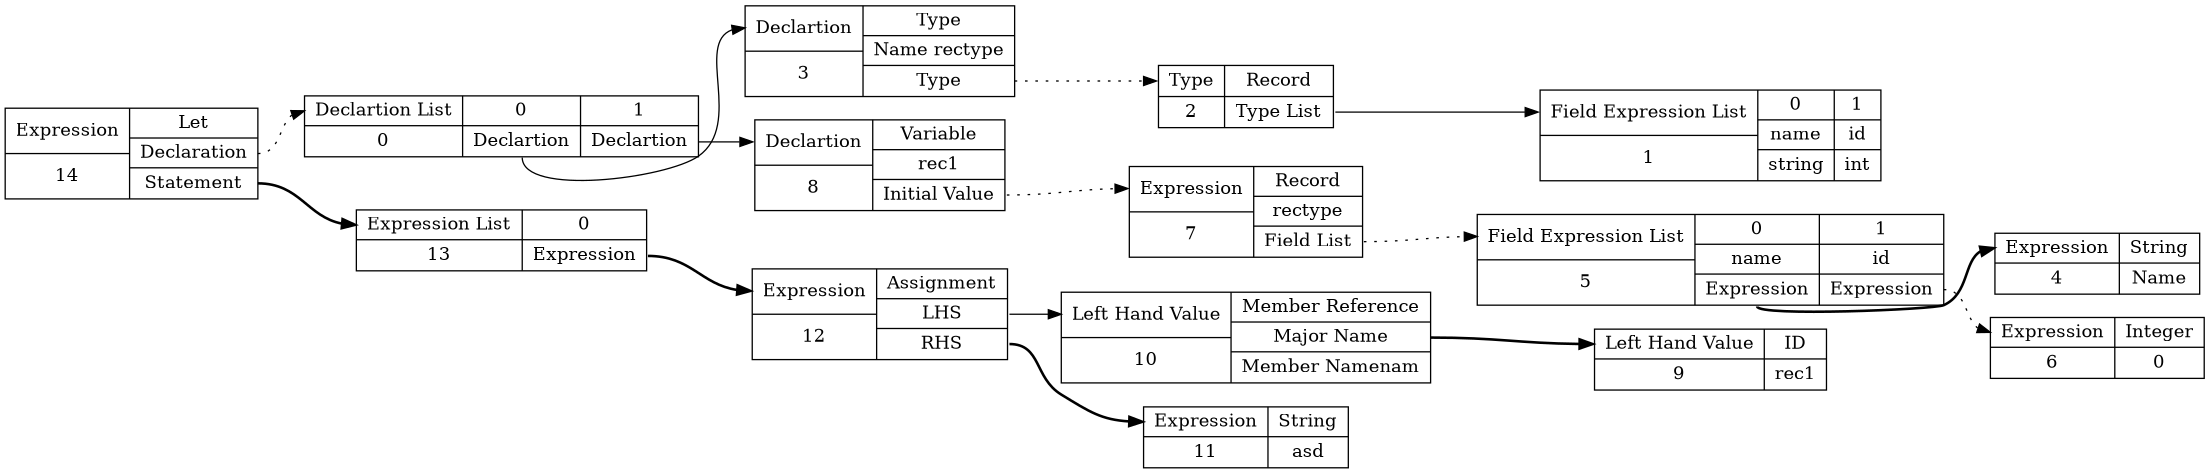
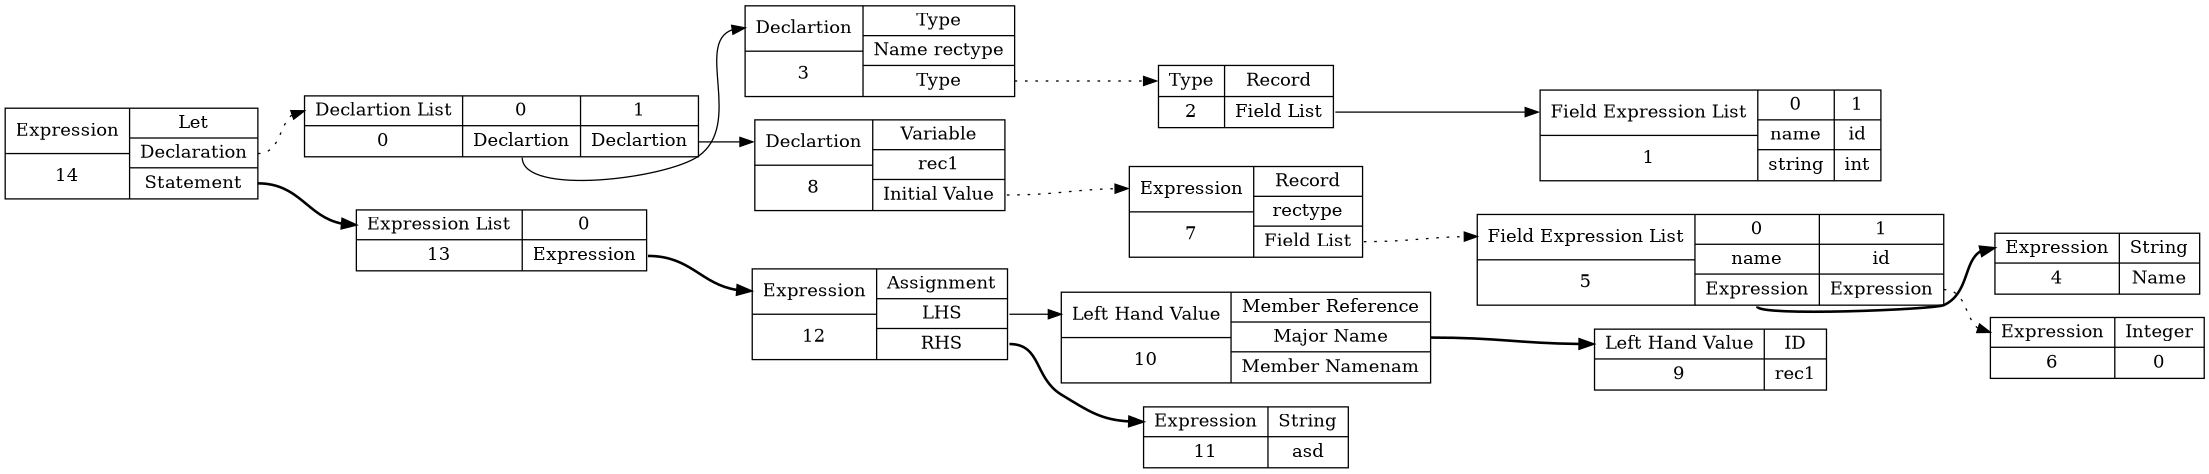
node "Type": text "Type List" -> "Field List"
